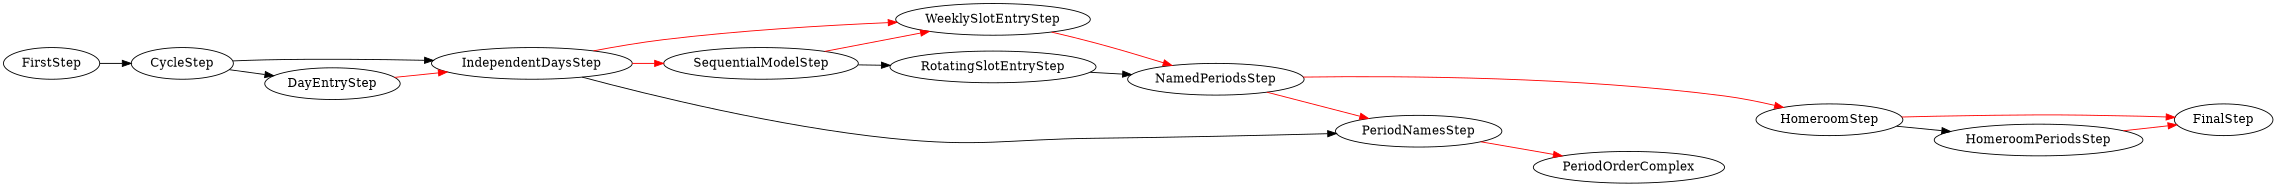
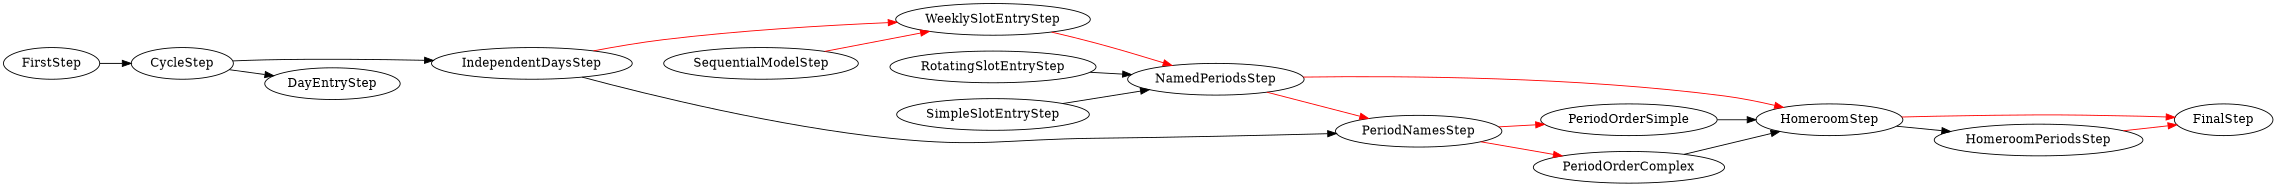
edge "IndependentDaysStep" -> "SequentialModelStep": removed
edge "SequentialModelStep" -> "RotatingSlotEntryStep": removed
edge "DayEntryStep" -> "IndependentDaysStep": removed
node "SimpleSlotEntryStep": added
node "PeriodOrderSimple": added
edge "PeriodOrderComplex" -> "HomeroomStep": added
